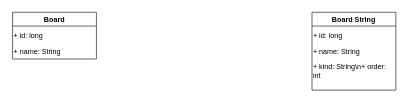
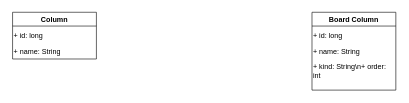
node "Board": label "Board" -> "Column"
node "Board String": label "Board String" -> "Board Column"
